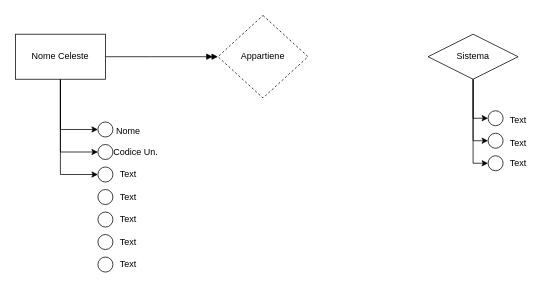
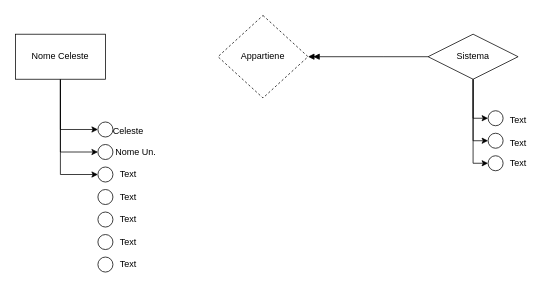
edge "Nome Celeste" -> "Appartiene": removed
edge "Sistema" -> "Appartiene": added
node "Nome": label "Nome" -> "Celeste"
node "Codice Un.": label "Codice Un." -> "Nome Un."
